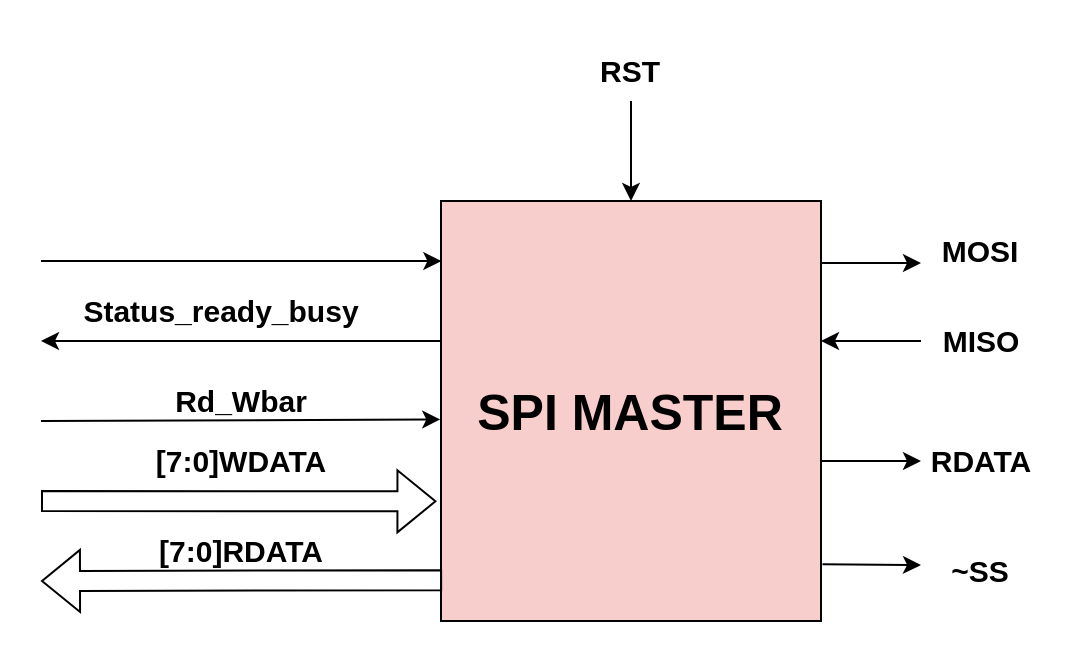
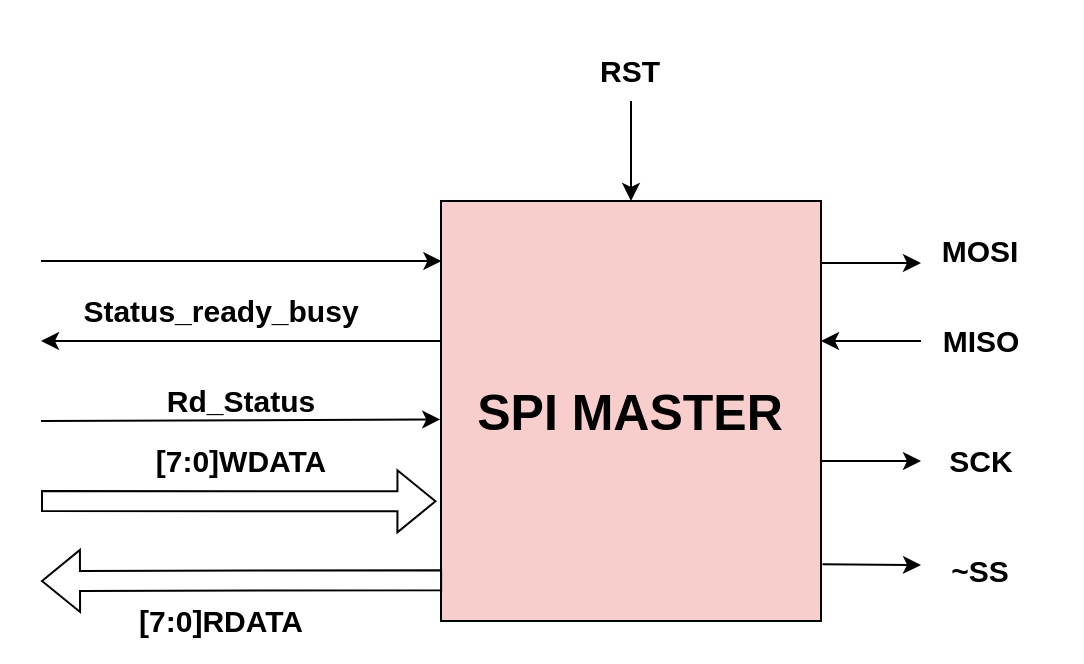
node "Rd_Wbar": label "Rd_Wbar" -> "Rd_Status"
node "RDATA": label "RDATA" -> "SCK"
node "[7:0]RDATA": moved (241, 551) -> (221, 621)
